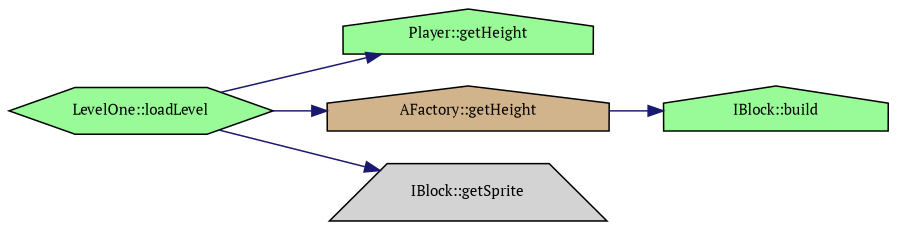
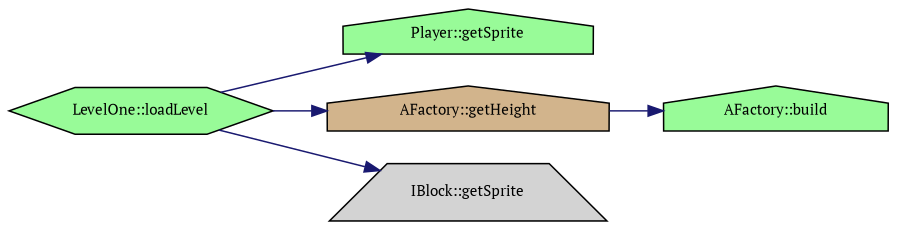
node "Player::getHeight": label "Player::getHeight" -> "Player::getSprite"
node "IBlock::build": label "IBlock::build" -> "AFactory::build"
